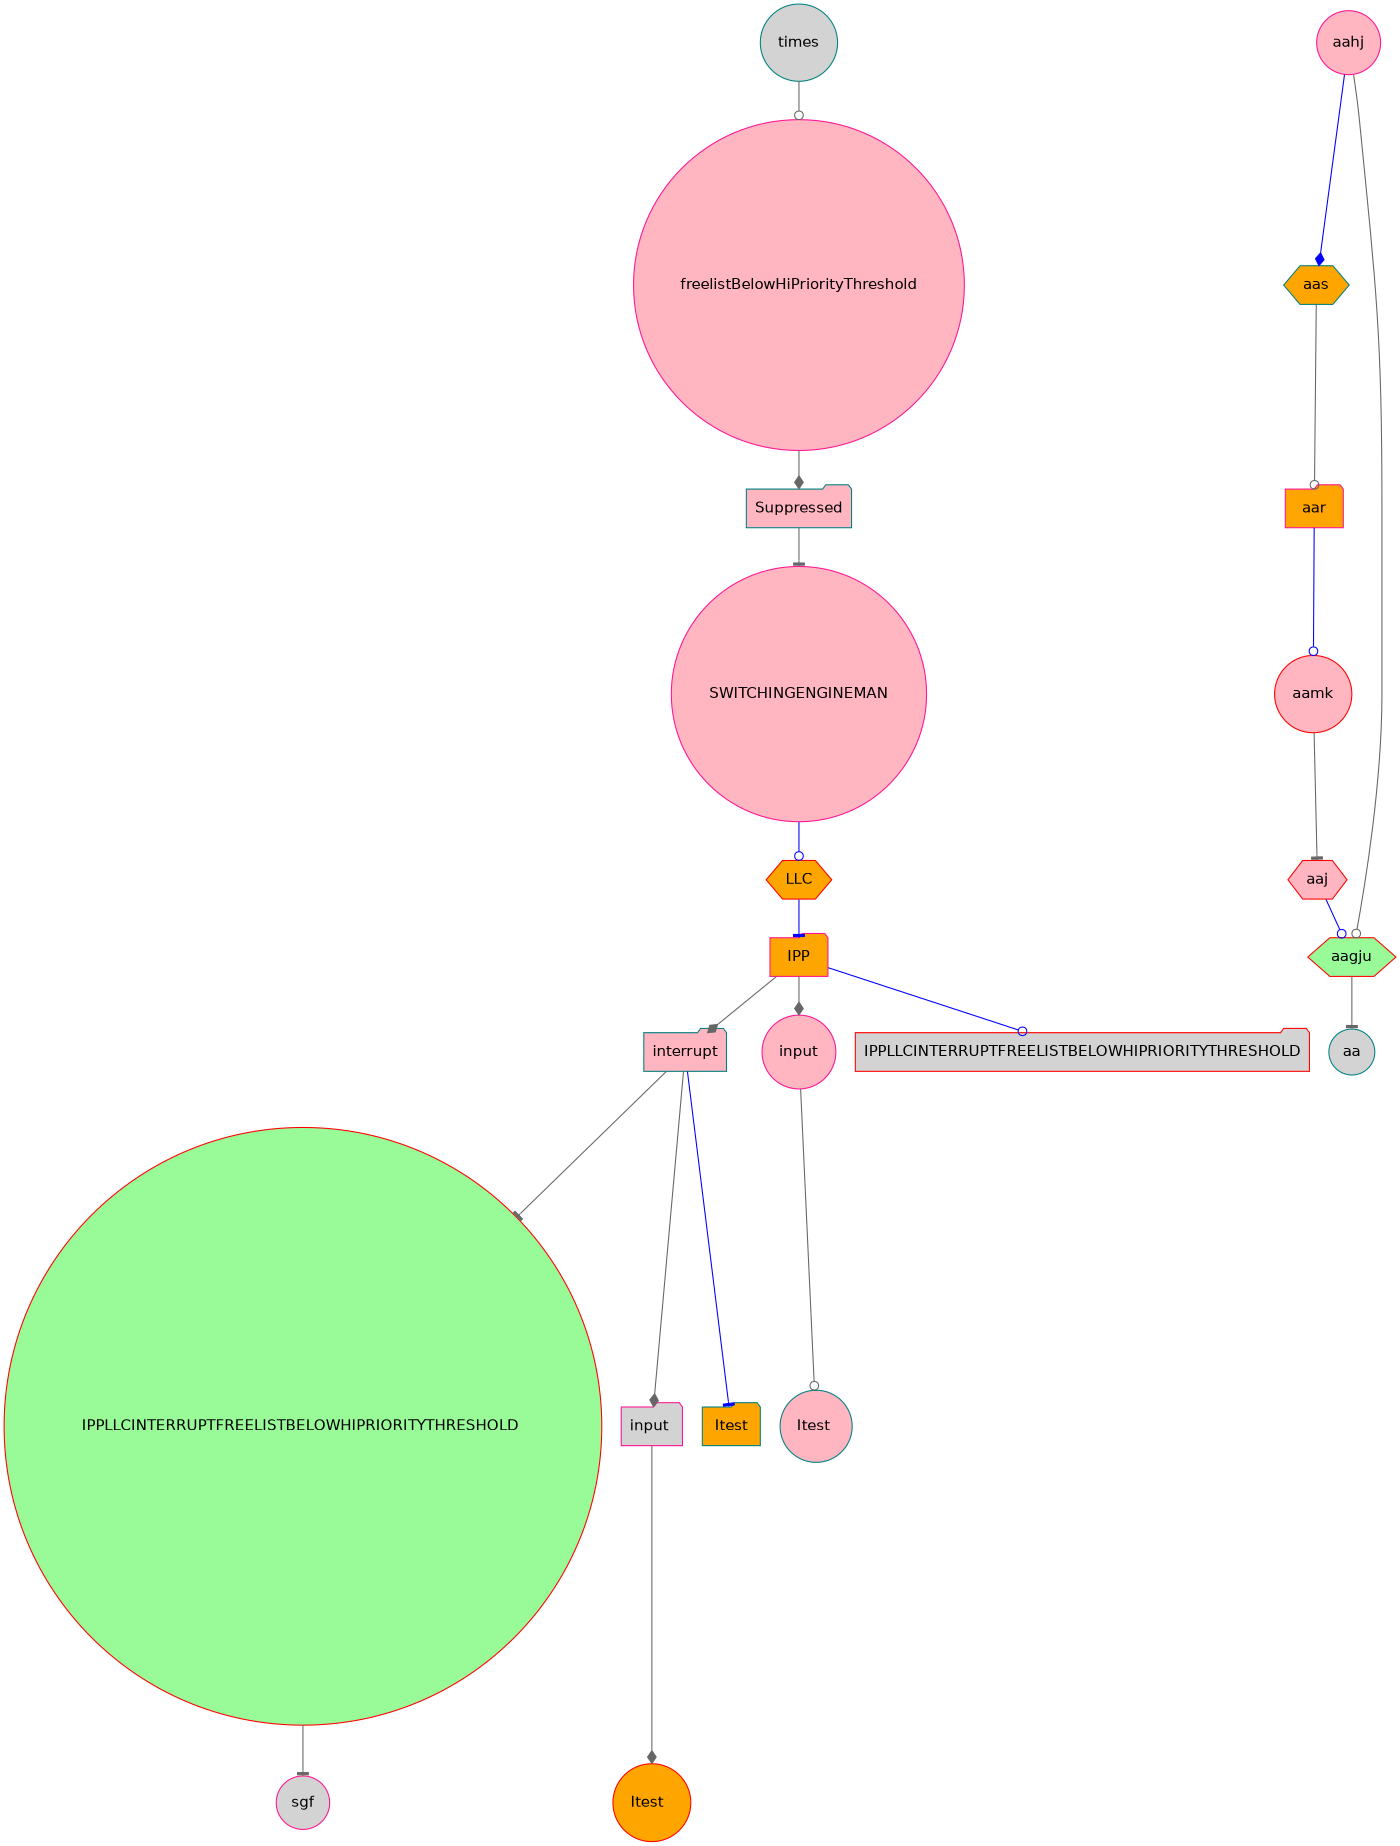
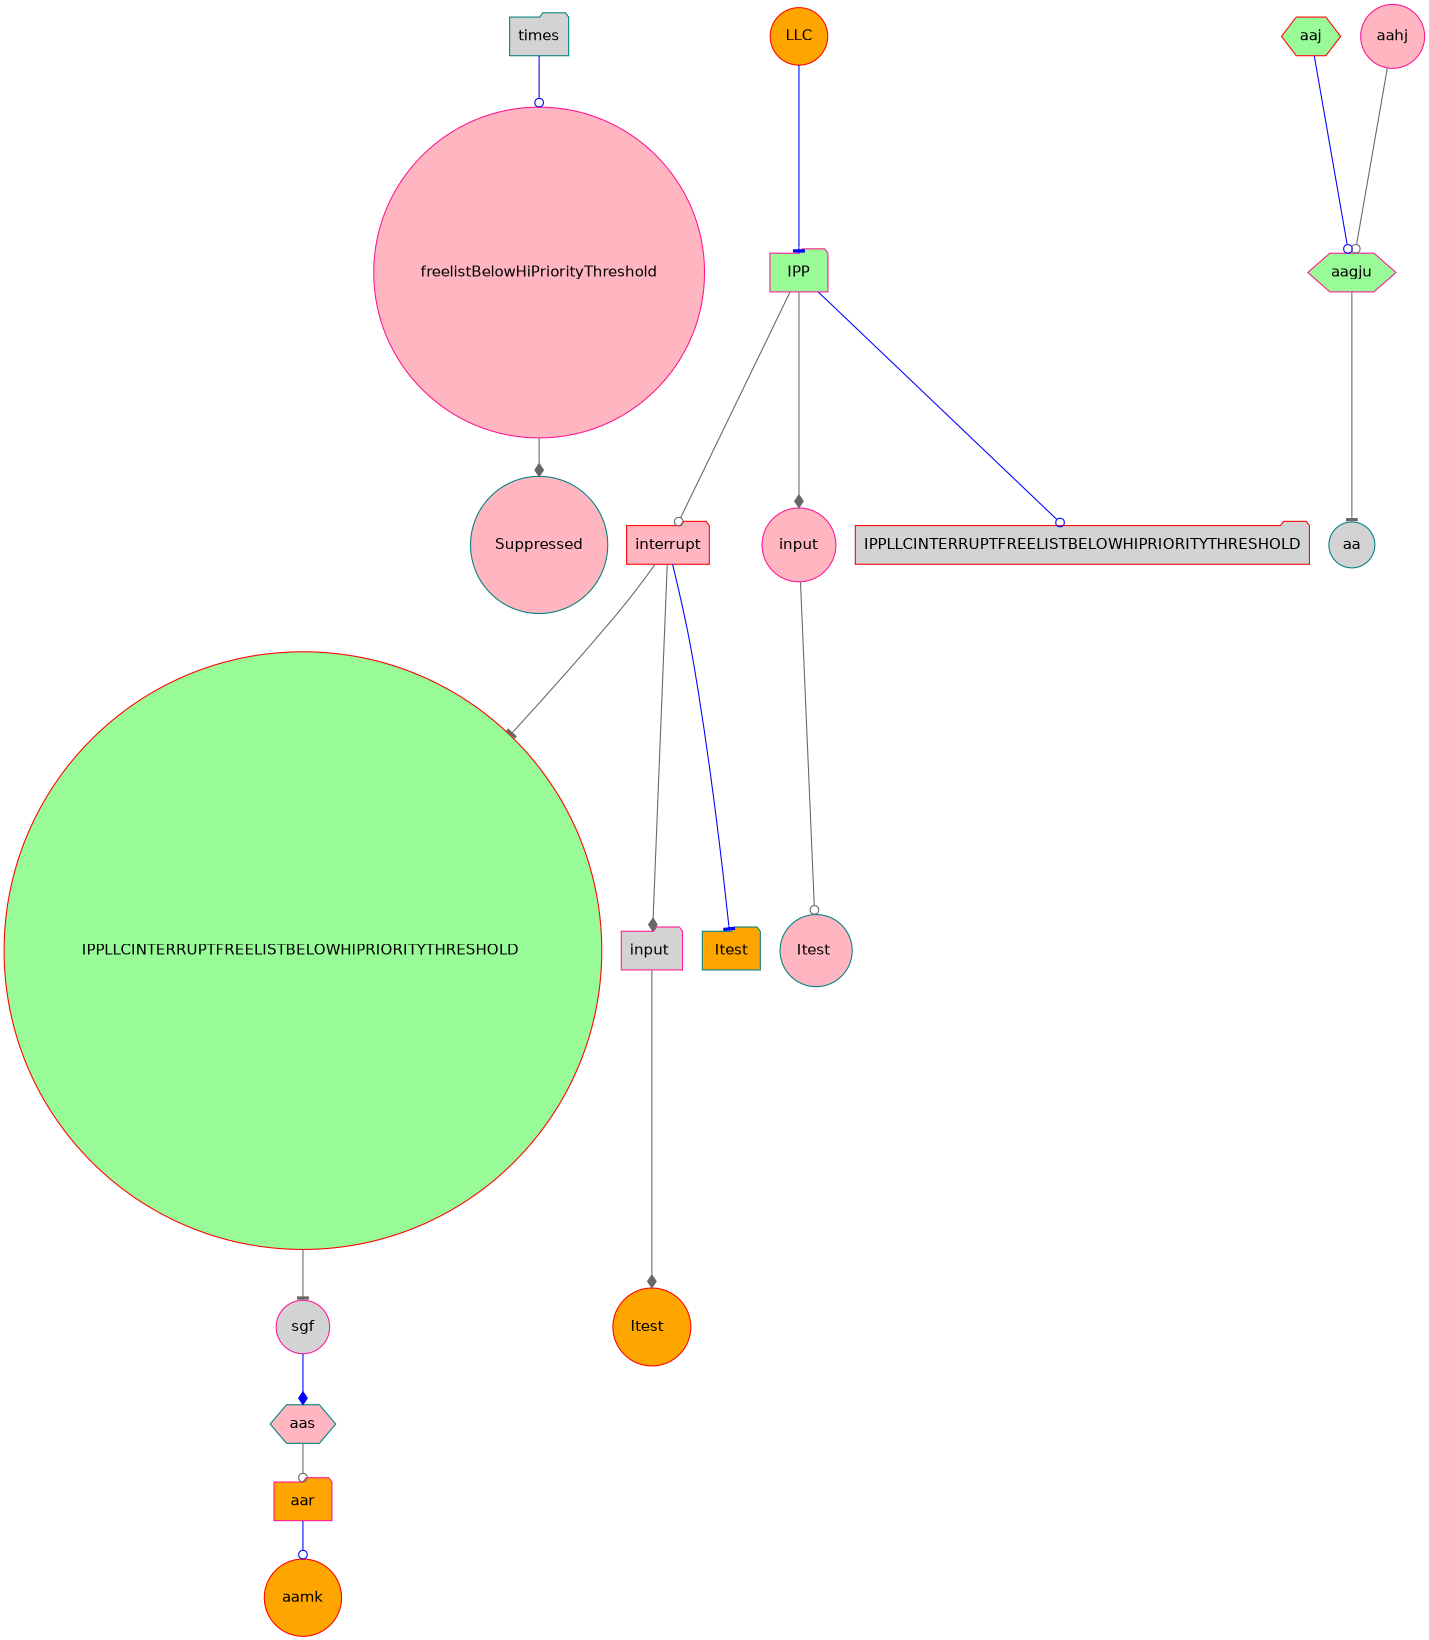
node "times": shape circle -> folder
edge "times" -> "freelistBelowHiPriorityThreshold": color gray40 -> blue
edge "aahj" -> "aas": now "sgf" -> "aas"
node "aas": fillcolor orange -> lightpink
node "Suppressed": shape folder -> circle
node "SWITCHINGENGINEMAN": removed
node "aamk": fillcolor lightpink -> orange
edge "aamk" -> "aaj": removed
node "LLC": shape hexagon -> circle
node "aaj": fillcolor lightpink -> palegreen
node "IPP": fillcolor orange -> palegreen
node "aagju": color red -> deeppink
edge "IPP" -> "interrupt": arrowhead diamond -> odot
node "interrupt": color teal -> red
